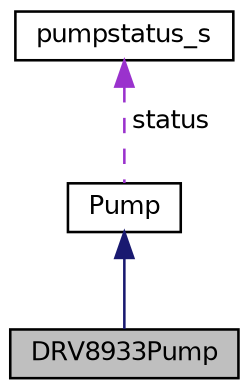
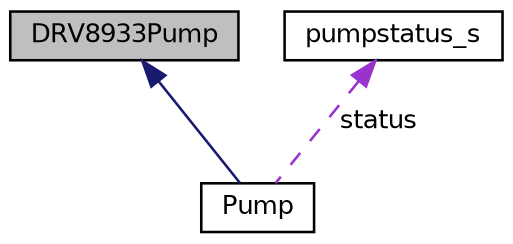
edge "DRV8933Pump" -> "Pump": reversed
